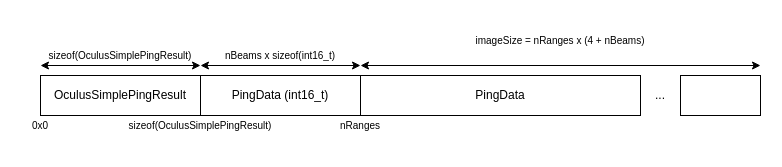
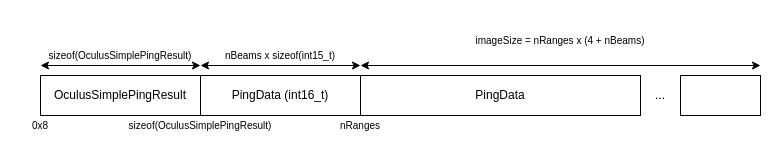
node "nBeams x sizeof(int16_t)": label "nBeams x sizeof(int16_t)" -> "nBeams x sizeof(int15_t)"
node "0x0": label "0x0" -> "0x8"
